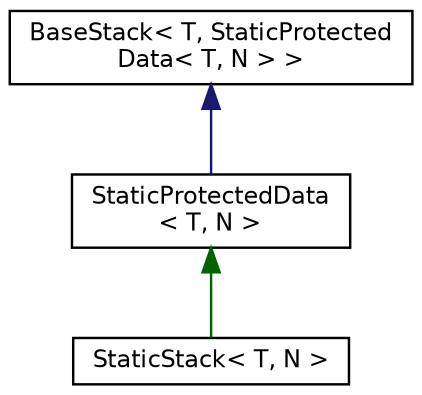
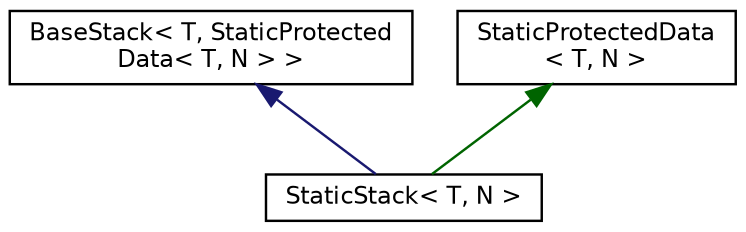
edge "StaticProtectedData < T, N >" -> "BaseStack< T, StaticProtected Data< T, N > >": now "StaticStack< T, N >" -> "BaseStack< T, StaticProtected Data< T, N > >"
